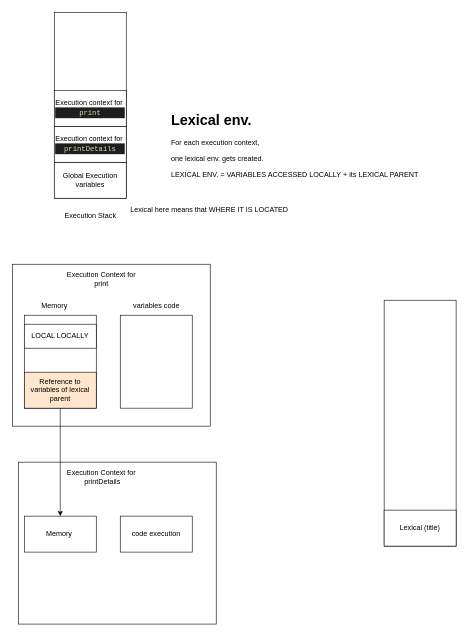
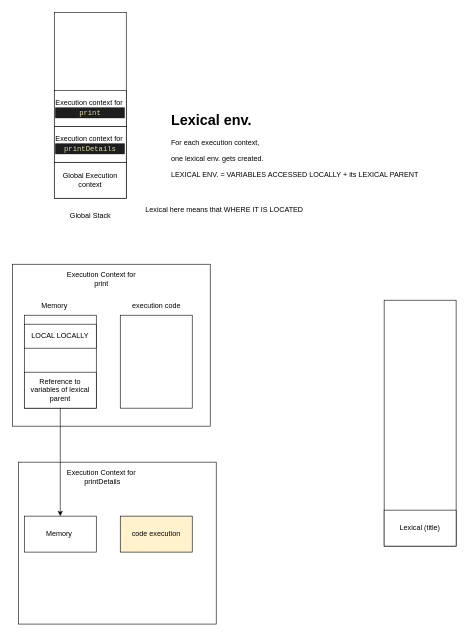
node "Global Execution variables": label "Global Execution variables" -> "Global Execution context"
node "Lexical here means that WHERE IT IS LOCATED": moved (210, 210) -> (225, 210)
node "Execution Stack": label "Execution Stack" -> "Global Stack"
node "variables code": label "variables code" -> "execution code"
node "Reference to variables of lexical parent": fillcolor #ffe6cc -> #ffffff
node "code execution": fillcolor #ffffff -> #fff2cc
